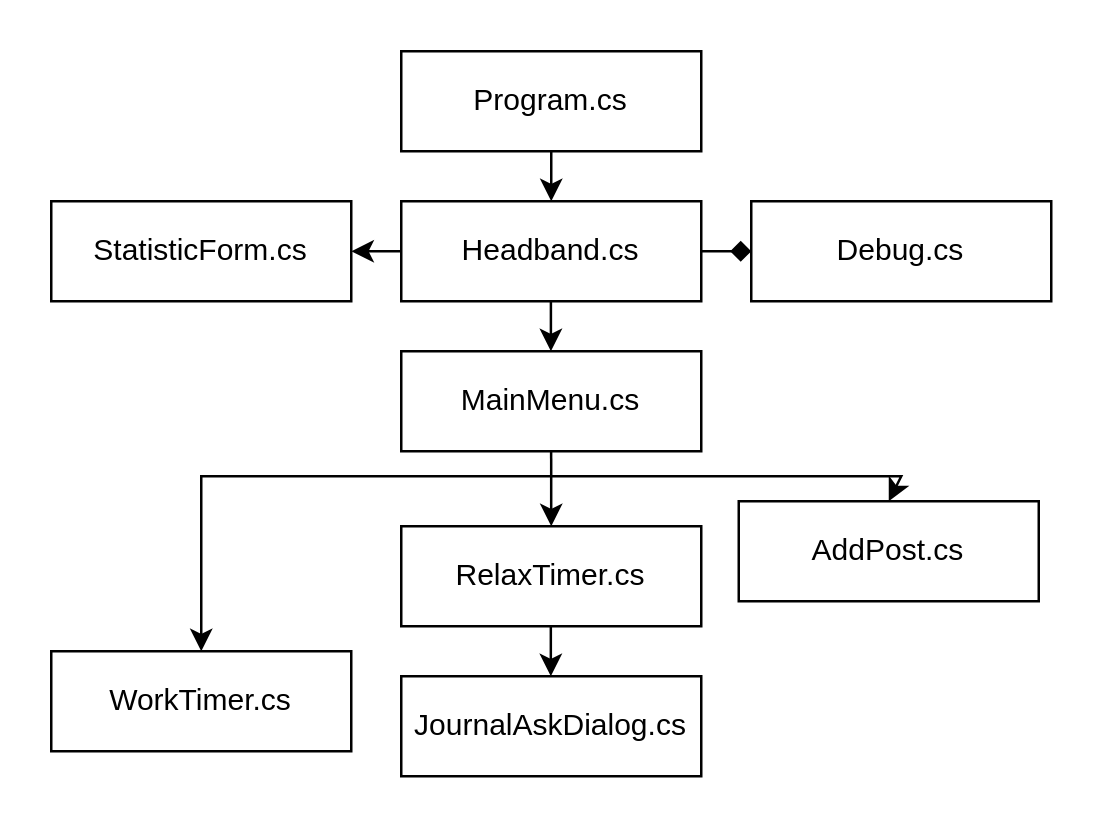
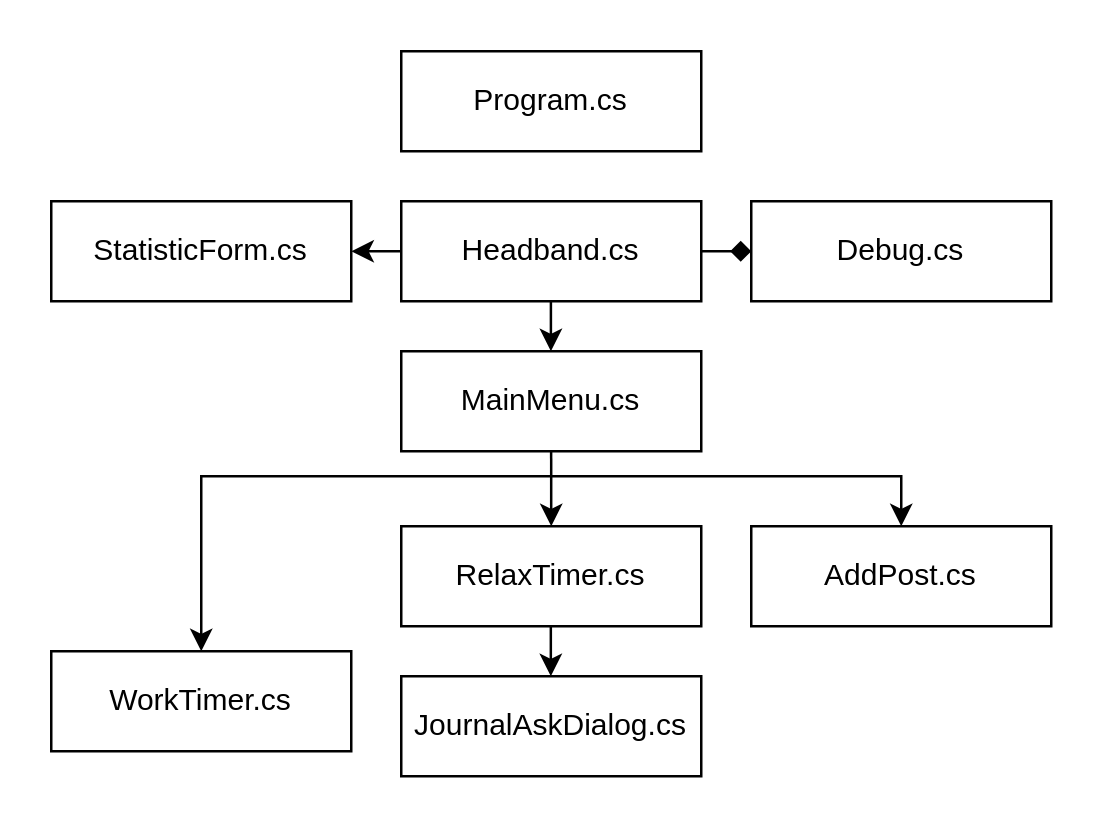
edge "Program.cs" -> "Headband.cs": removed
node "AddPost.cs": moved (889, 551) -> (901, 576)
